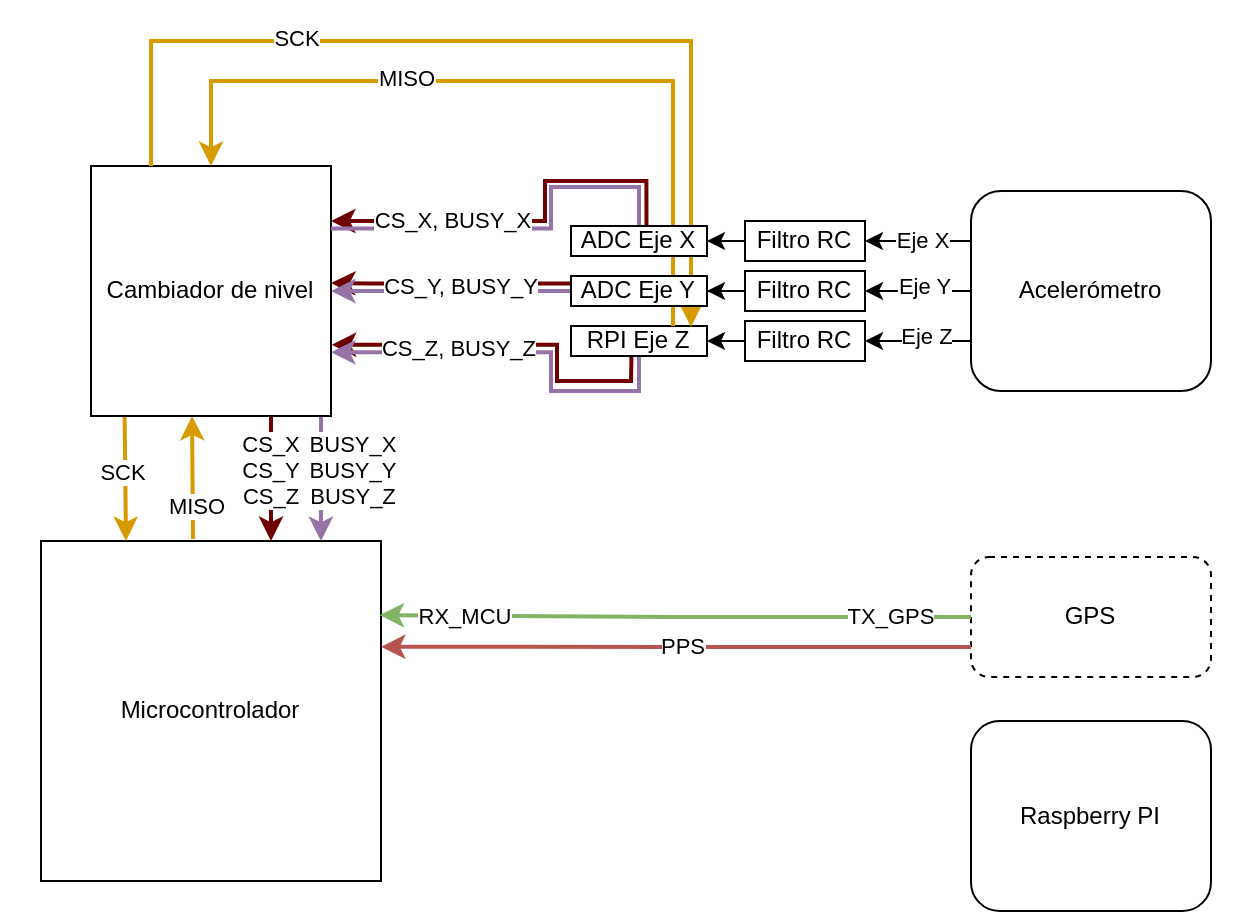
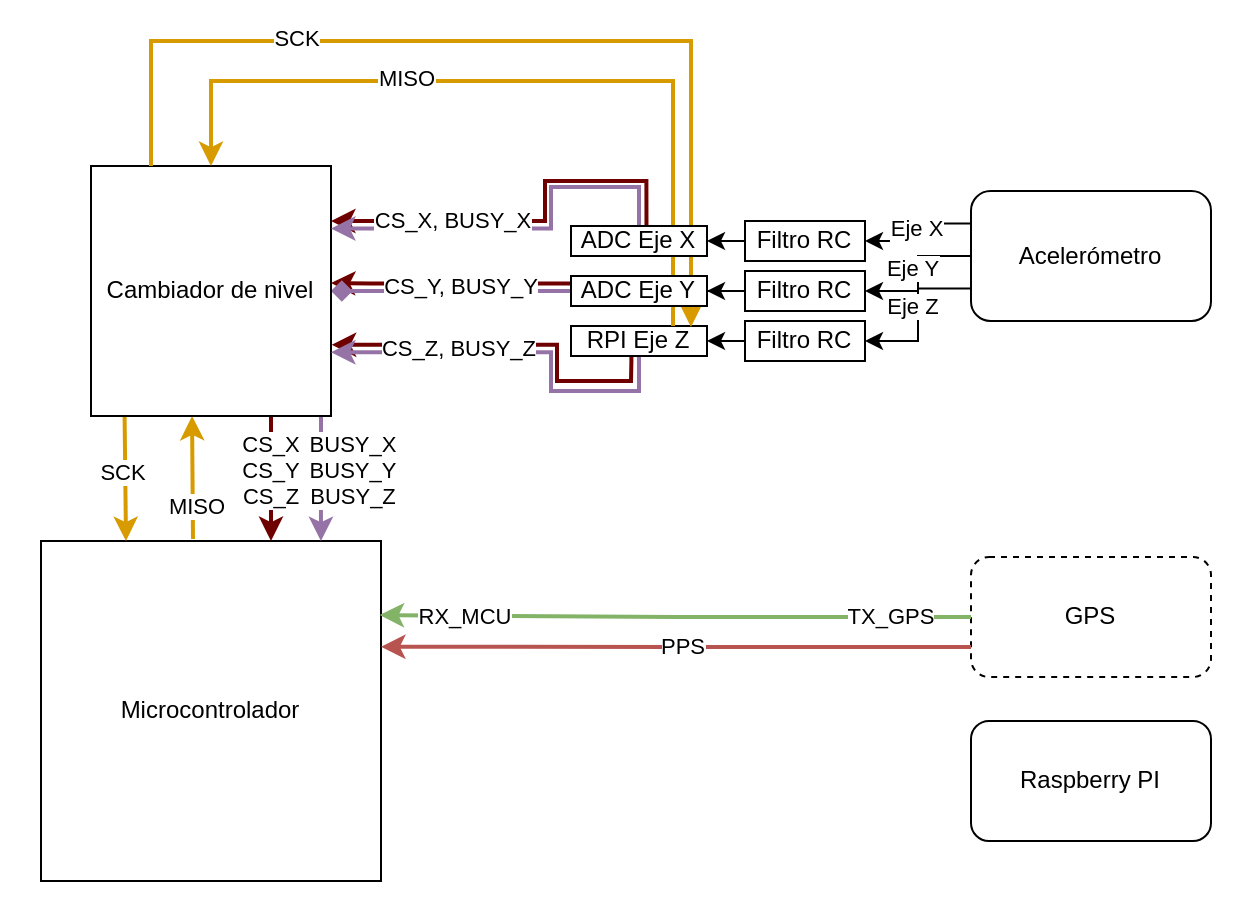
edge "ADC Eje X" -- "Cambiador de nivel": arrowhead none -> classic
edge "ADC Eje Y" -> "Cambiador de nivel": arrowhead classic -> diamond
node "Acelerómetro": size 240x200 -> 240x130
node "Raspberry PI": size 240x190 -> 240x120
